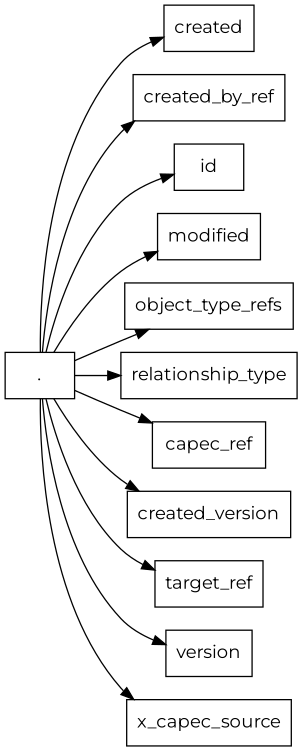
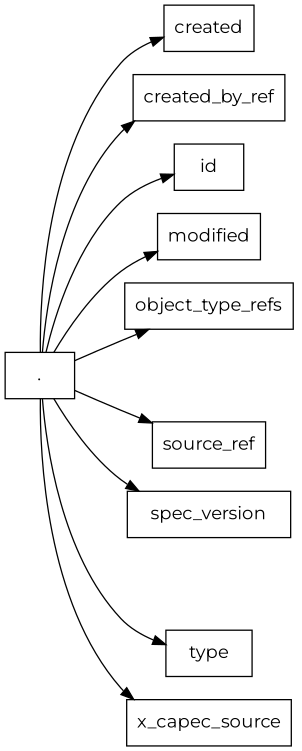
node "relationship_type": removed
node "capec_ref": label "capec_ref" -> "source_ref"
node "created_version": label "created_version" -> "spec_version"
node "target_ref": removed
node "version": label "version" -> "type"
